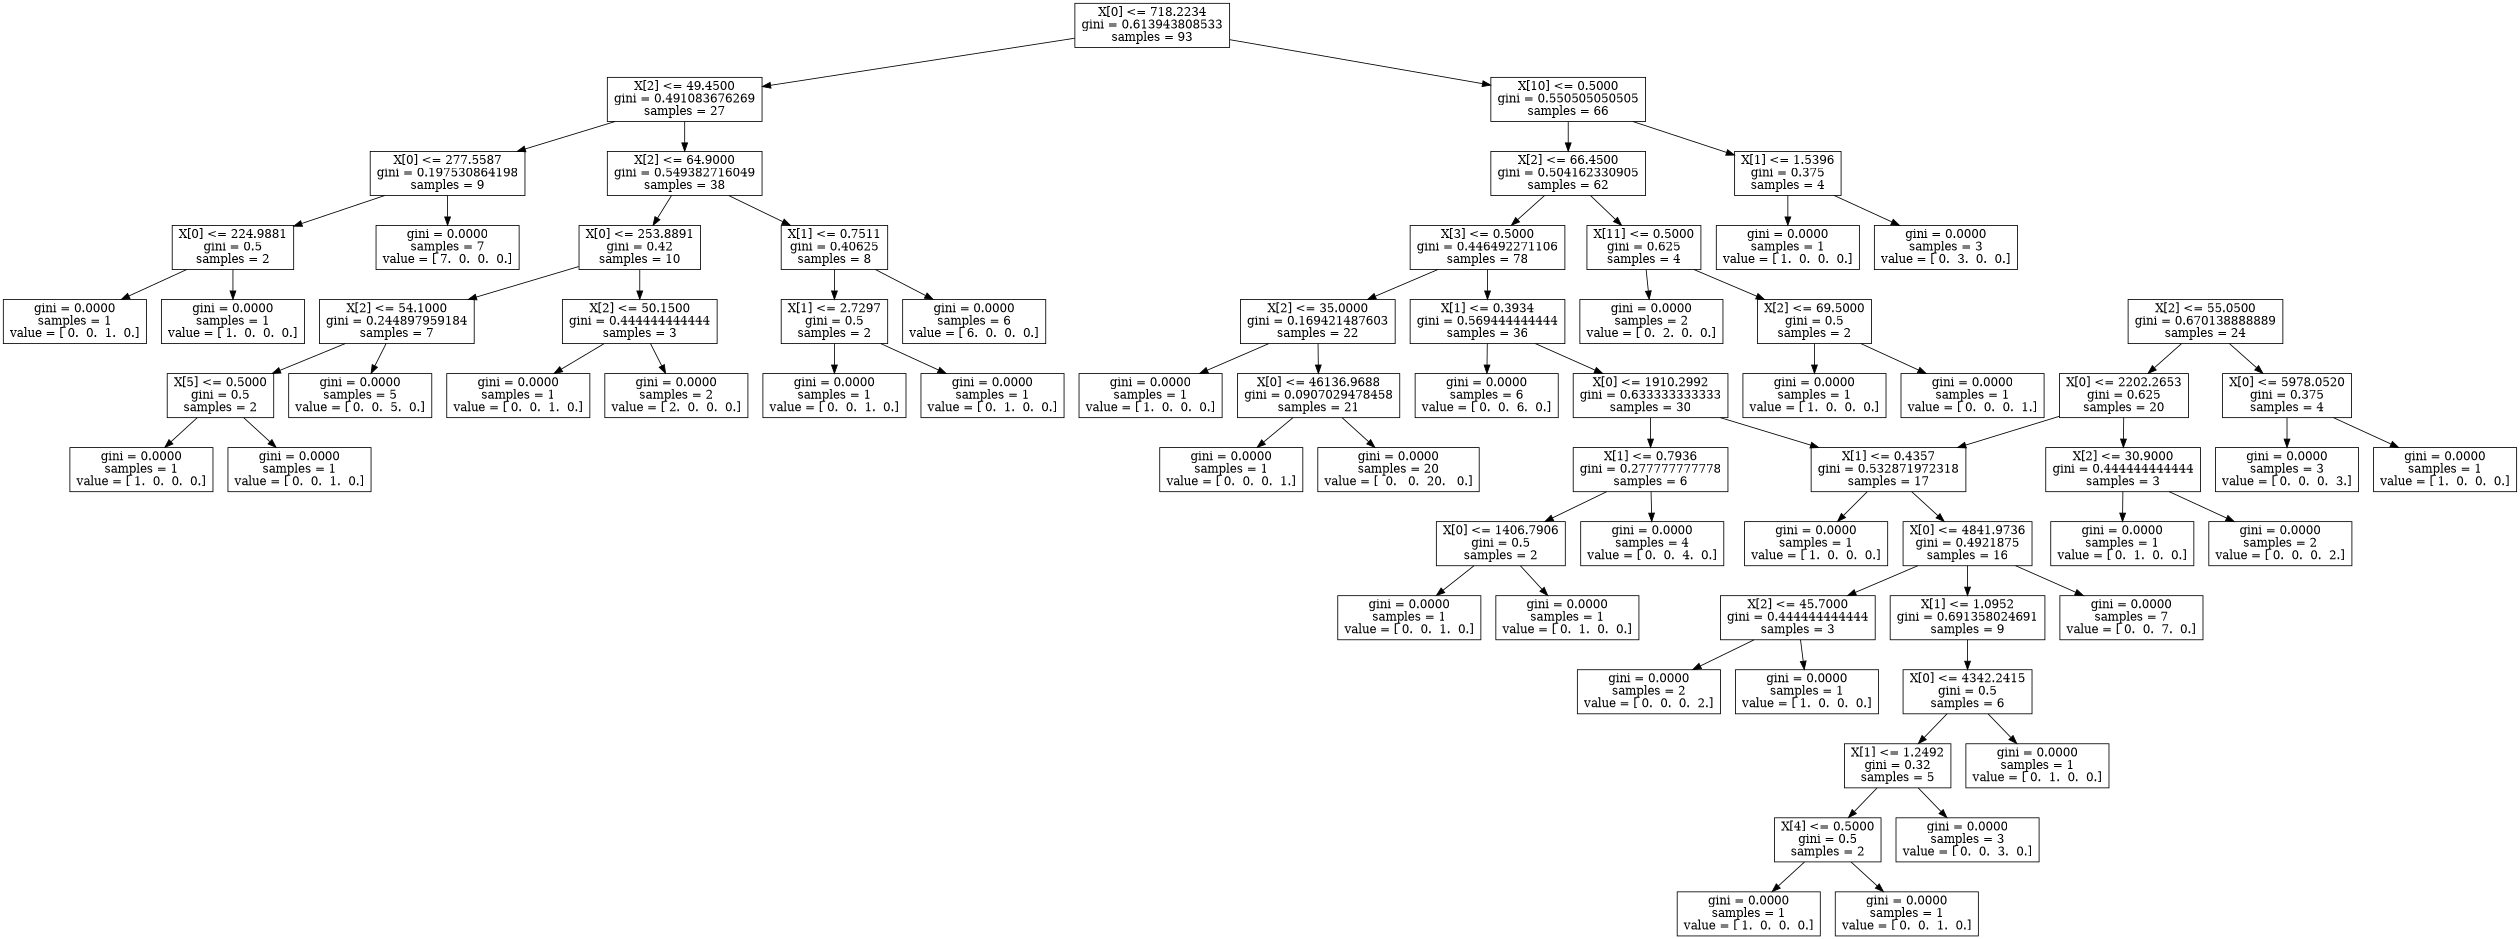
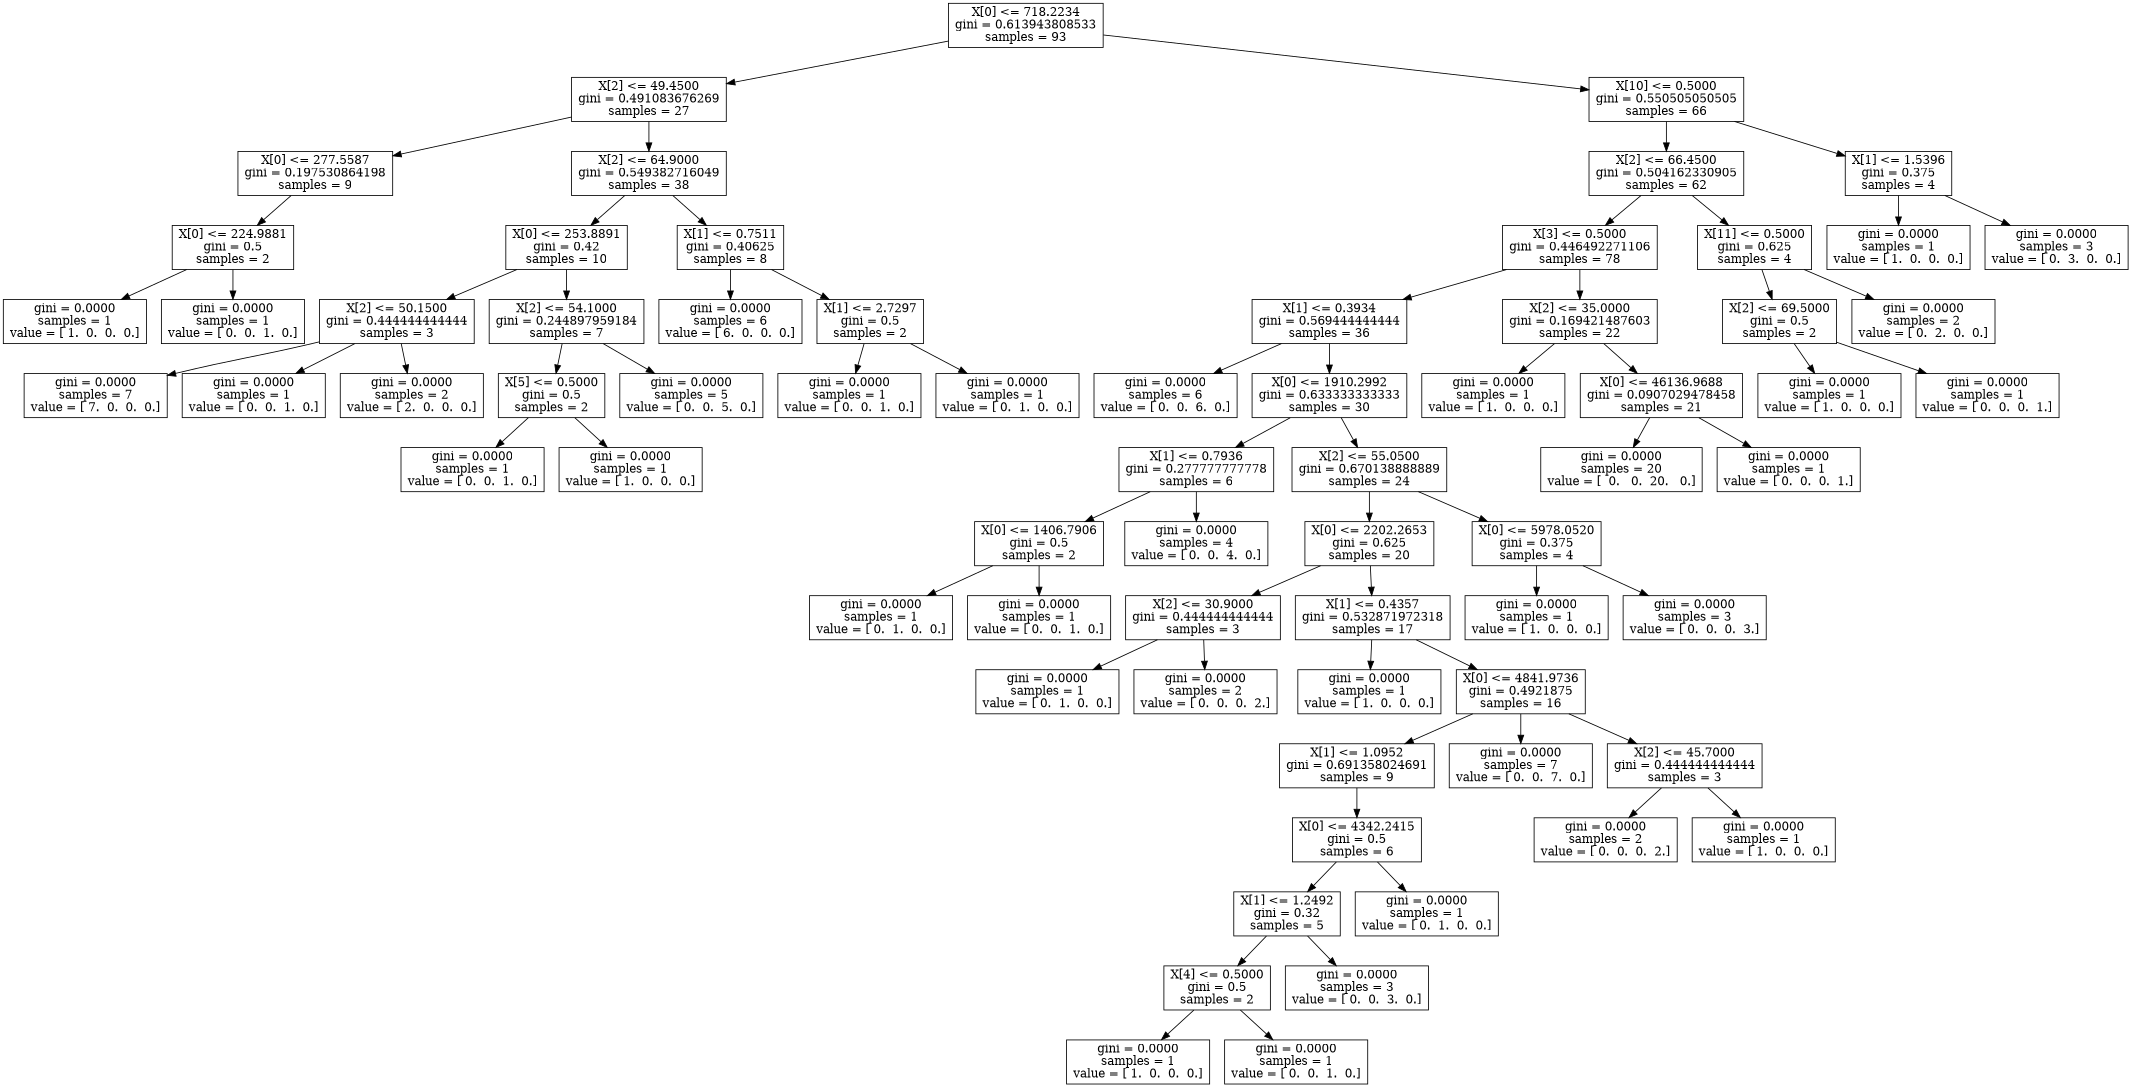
edge "X[0] <= 277.5587 gini = 0.197530864198 samples = 9" -> "gini = 0.0000 samples = 7 value = [ 7.  0.  0.  0.]": now "X[2] <= 50.1500 gini = 0.444444444444 samples = 3" -> "gini = 0.0000 samples = 7 value = [ 7.  0.  0.  0.]"
edge "X[0] <= 1910.2992 gini = 0.633333333333 samples = 30" -> "X[1] <= 0.4357 gini = 0.532871972318 samples = 17": now "X[0] <= 1910.2992 gini = 0.633333333333 samples = 30" -> "X[2] <= 55.0500 gini = 0.670138888889 samples = 24"
